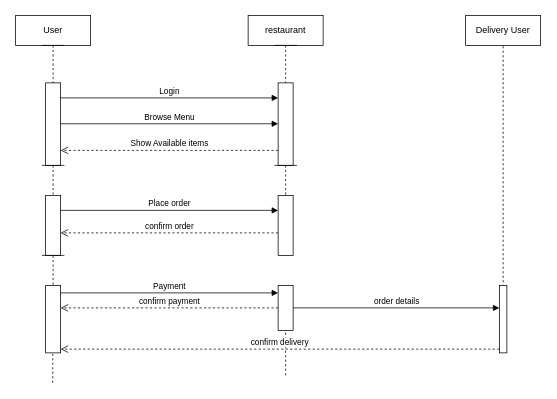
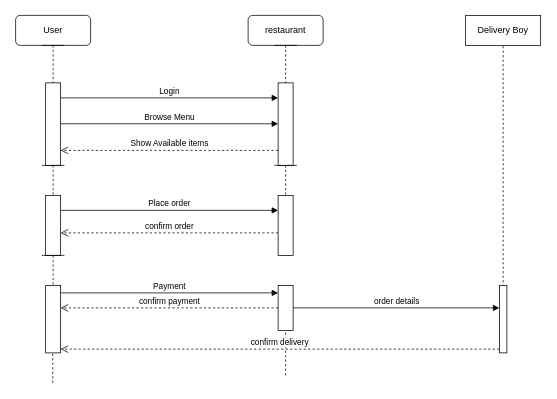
node "User": shape rectangle -> rounded rectangle
node "restaurant": shape rectangle -> rounded rectangle
node "Delivery User": label "Delivery User" -> "Delivery Boy"
